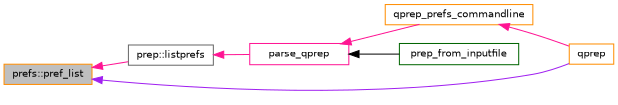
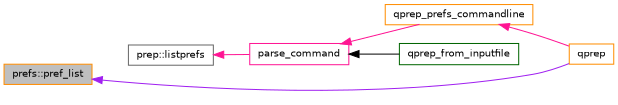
node "parse_qprep": label "parse_qprep" -> "parse_command"
node "prep_from_inputfile": label "prep_from_inputfile" -> "qprep_from_inputfile"
edge "prep::listprefs" -> "prefs::pref_list": removed
